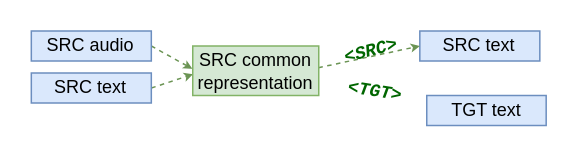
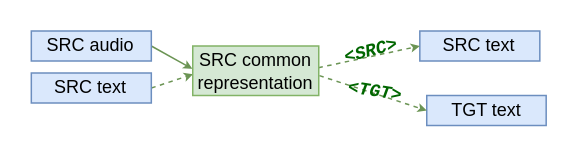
edge "SRC audio" -> "SRC common representation": style dashed -> solid
edge "SRC common representation" -> "TGT text": added
